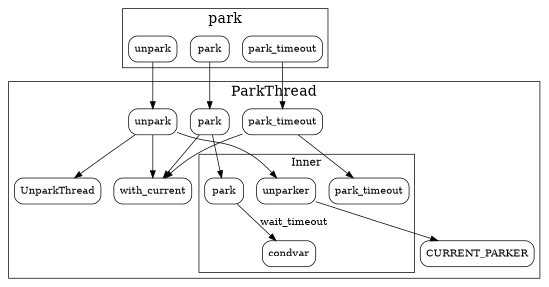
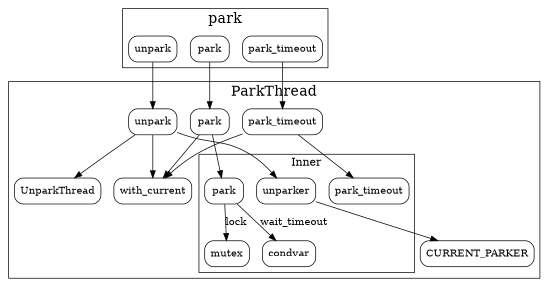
node "mutex": added
